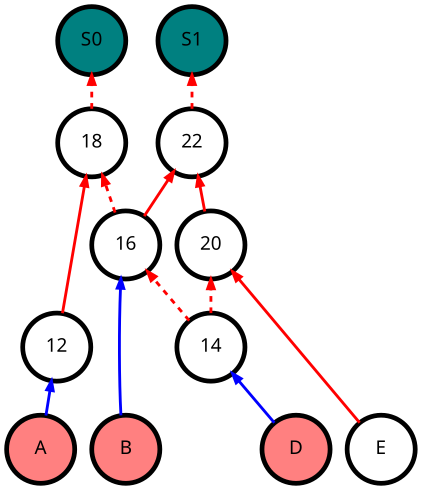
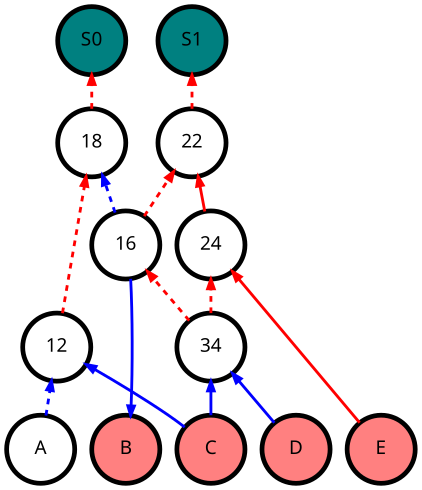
edge "16" -> "22": style solid -> dashed
edge "16" -> "18": color red -> blue
node "20": label "20" -> "24"
edge "12" -> "18": style solid -> dashed
node "14": label "14" -> "34"
edge "B" -> "16": reversed
edge "A" -> "12": style solid -> dashed
node "A": fillcolor #ff8080 -> #ffffff
node "C": added
node "E": fillcolor #ffffff -> #ff8080
